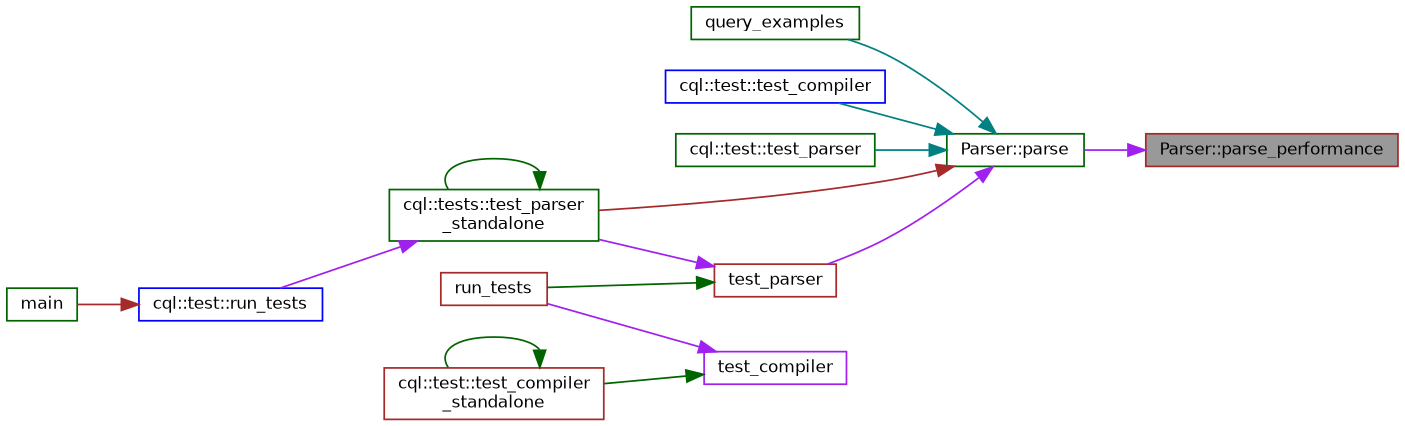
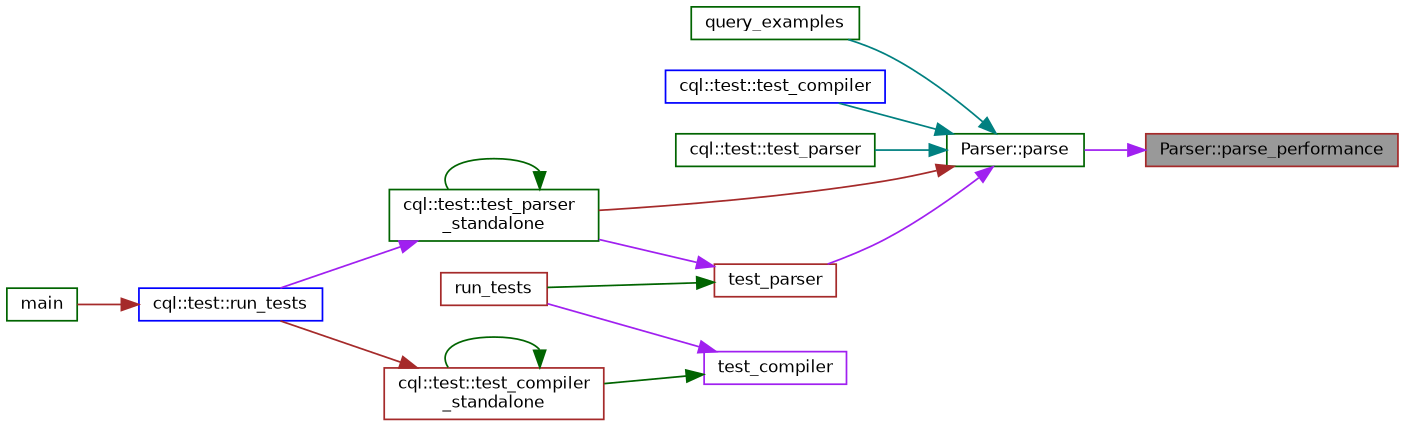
node "cql::tests::test_parser _standalone": label "cql::tests::test_parser _standalone" -> "cql::test::test_parser _standalone"
edge "cql::test::run_tests" -> "cql::test::test_compiler _standalone": added
